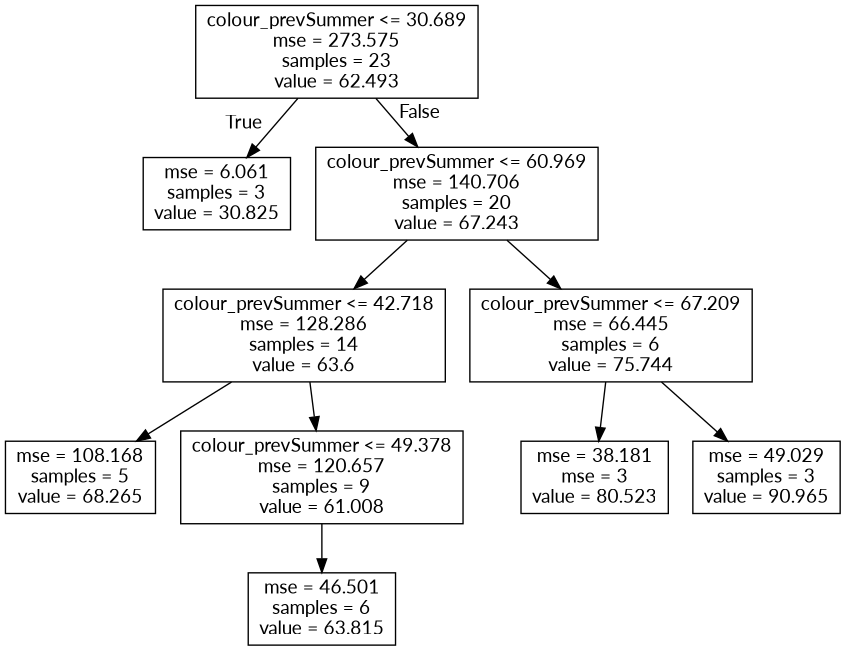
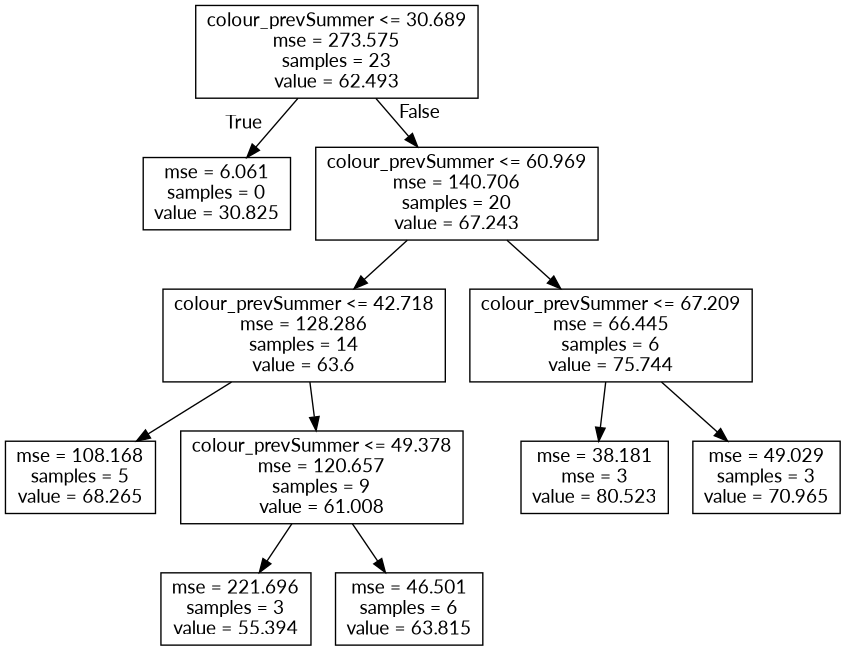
node "mse = 6.061 samples = 3 value = 30.825": label "mse = 6.061 samples = 3 value = 30.825" -> "mse = 6.061 samples = 0 value = 30.825"
node "mse = 49.029 samples = 3 value = 90.965": label "mse = 49.029 samples = 3 value = 90.965" -> "mse = 49.029 samples = 3 value = 70.965"
node "mse = 221.696 samples = 3 value = 55.394": added
